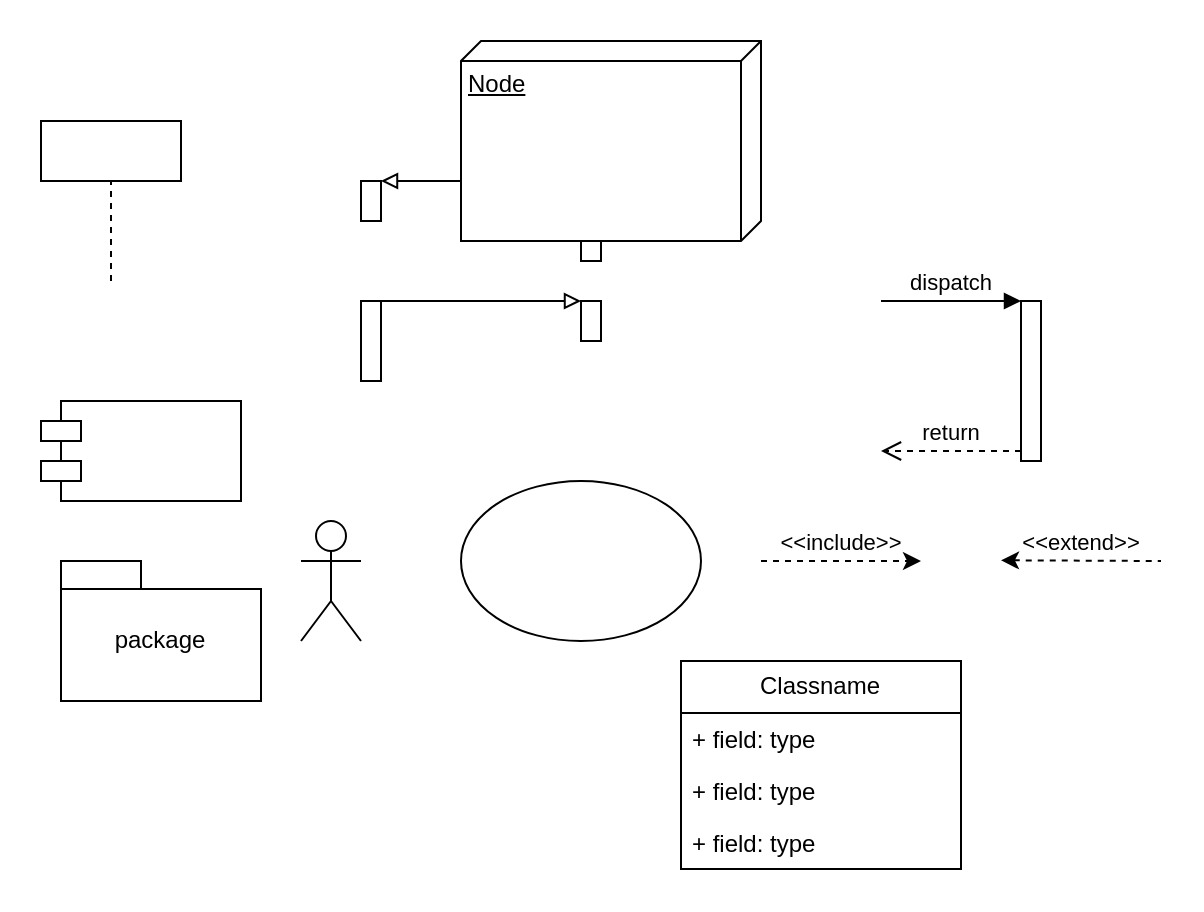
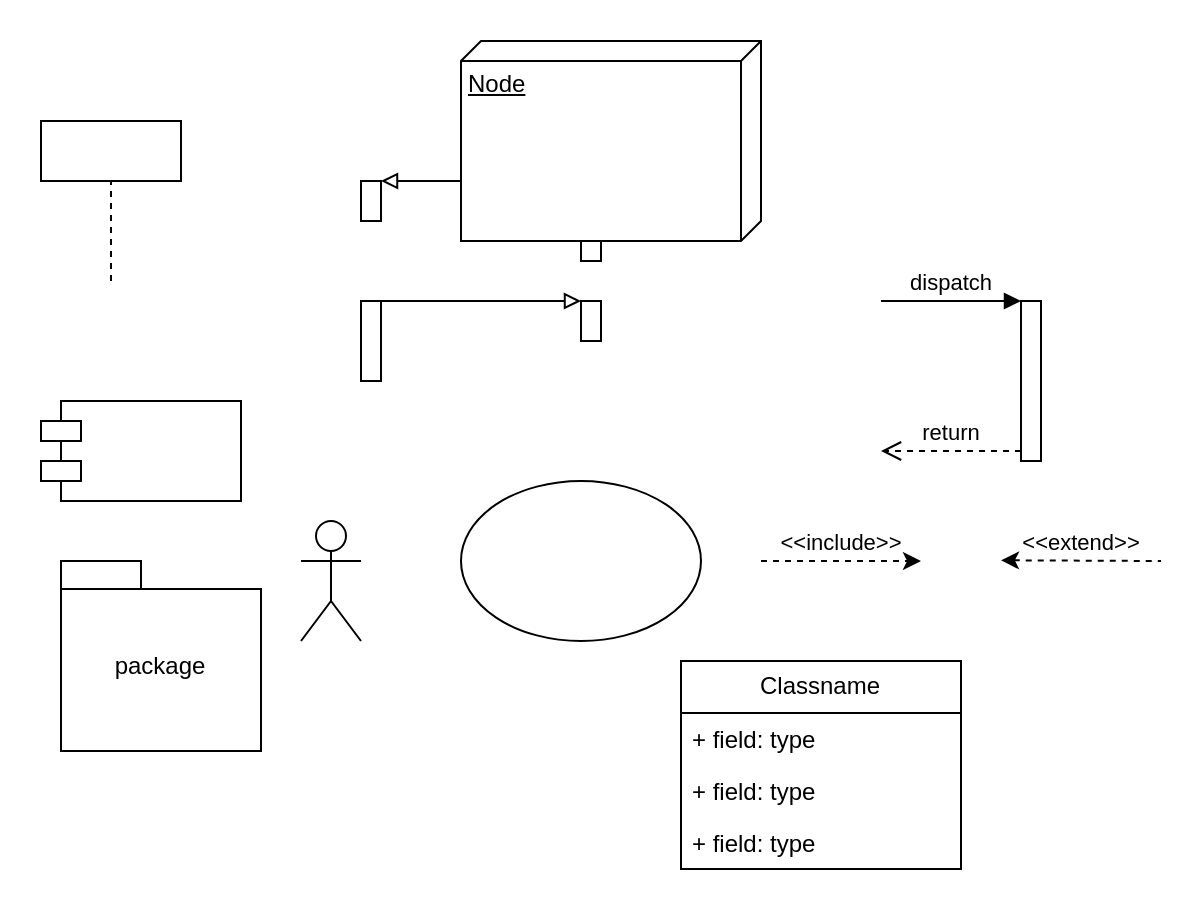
node "package": size 200x140 -> 200x190
